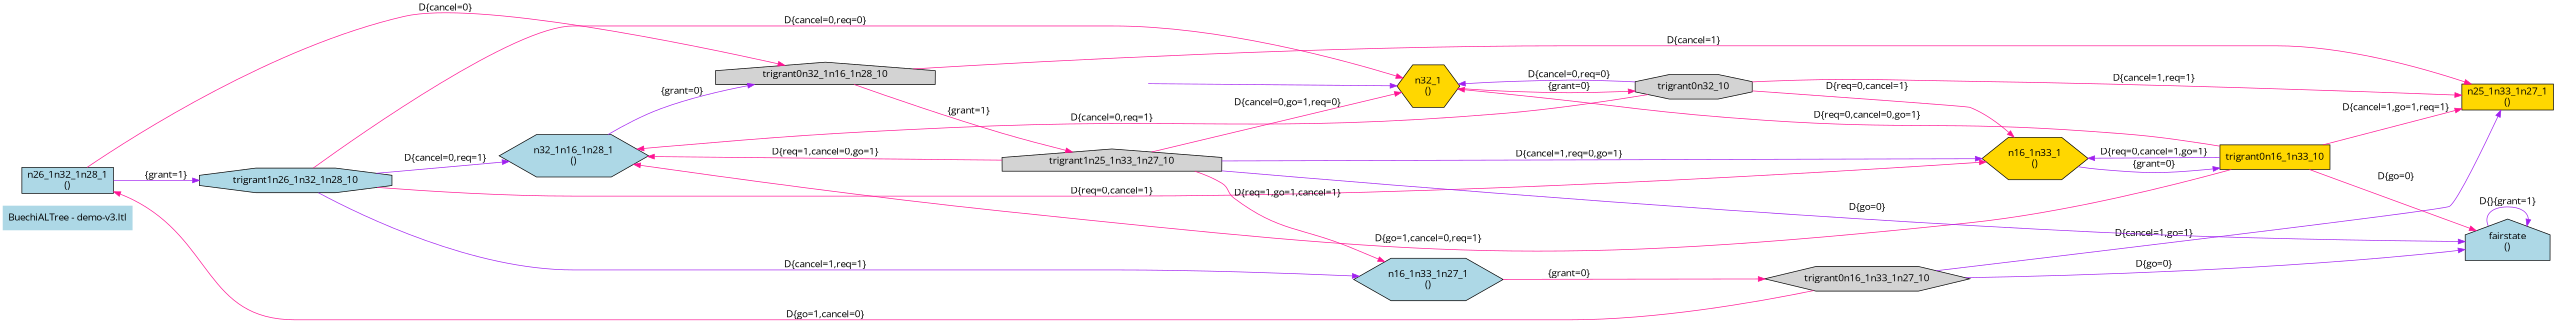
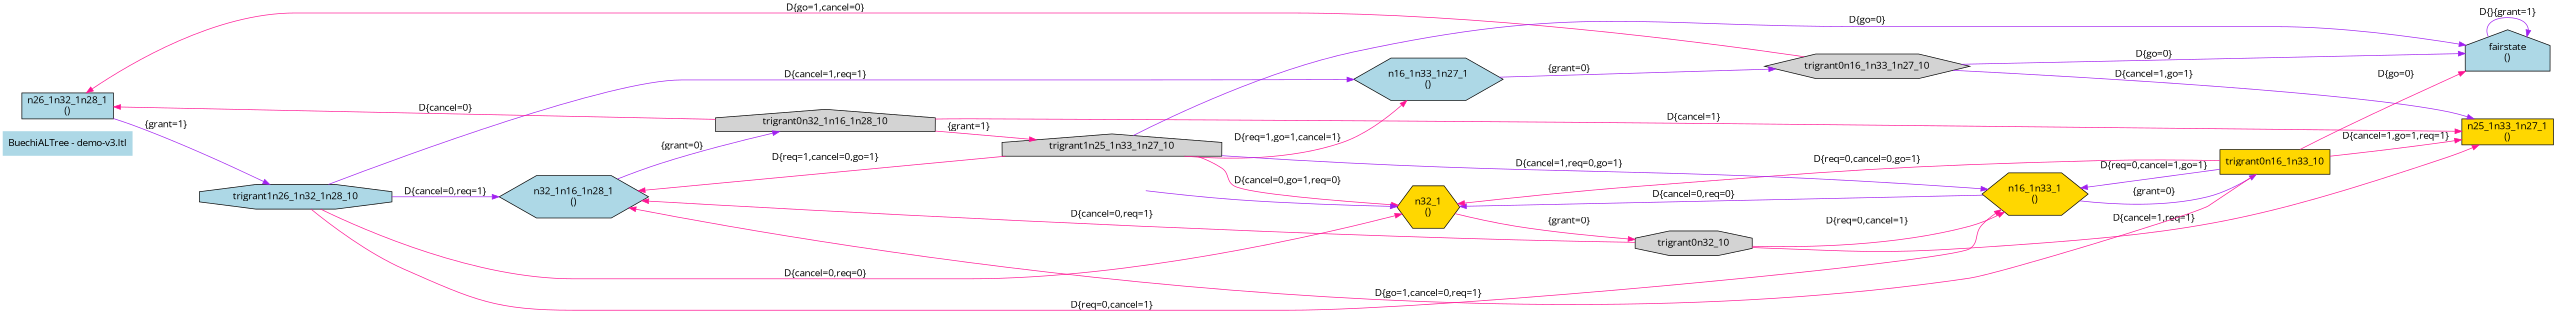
edge "n26_1n32_1n28_1 ()" -> "trigrant0n32_1n16_1n28_10": reversed
edge "trigrant0n32_10" -> "n32_1 ()": now "n16_1n33_1 ()" -> "n32_1 ()"
edge "n16_1n33_1n27_1 ()" -> "trigrant0n16_1n33_1n27_10": color deeppink -> purple
